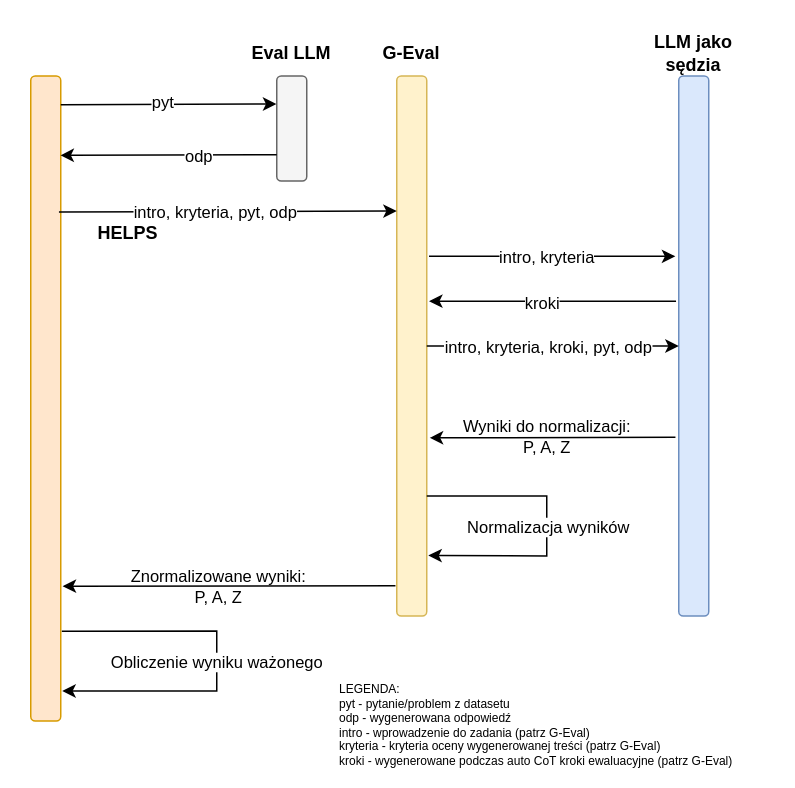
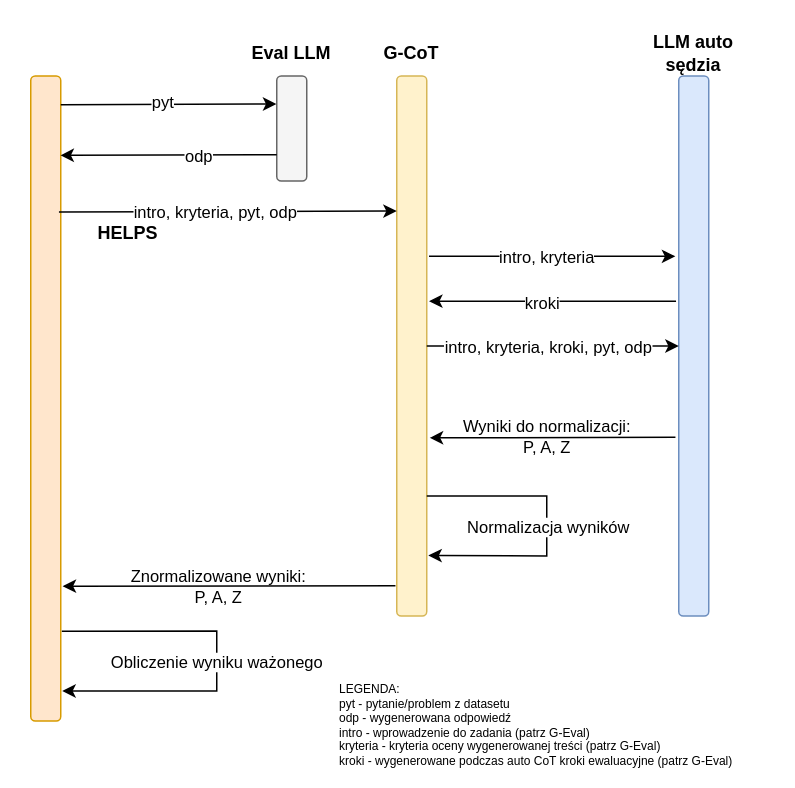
node "G-Eval": label "G-Eval" -> "G-CoT"
node "LLM jako sędzia": label "LLM jako sędzia" -> "LLM auto sędzia"
